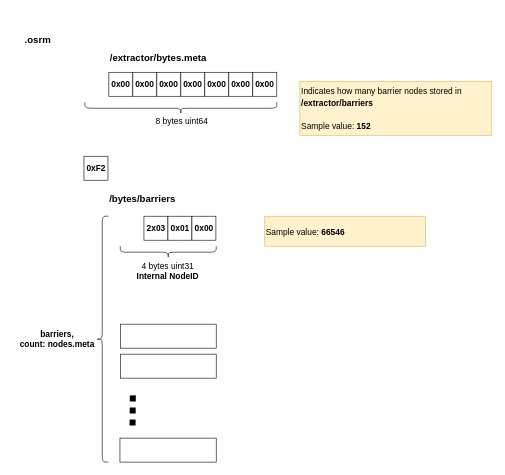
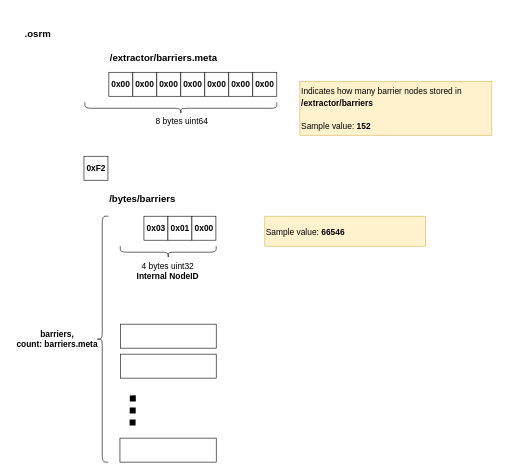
node ".osrm": moved (97, 39) -> (97, 33)
node "/extractor/bytes.meta": label "/extractor/bytes.meta" -> "/extractor/barriers.meta"
node "2x03": label "2x03" -> "0x03"
node "4 bytes uint31 Internal NodeID": label "4 bytes uint31 Internal NodeID" -> "4 bytes uint32 Internal NodeID"
node "barriers, count: nodes.meta": label "barriers, count: nodes.meta" -> "barriers, count: barriers.meta"
